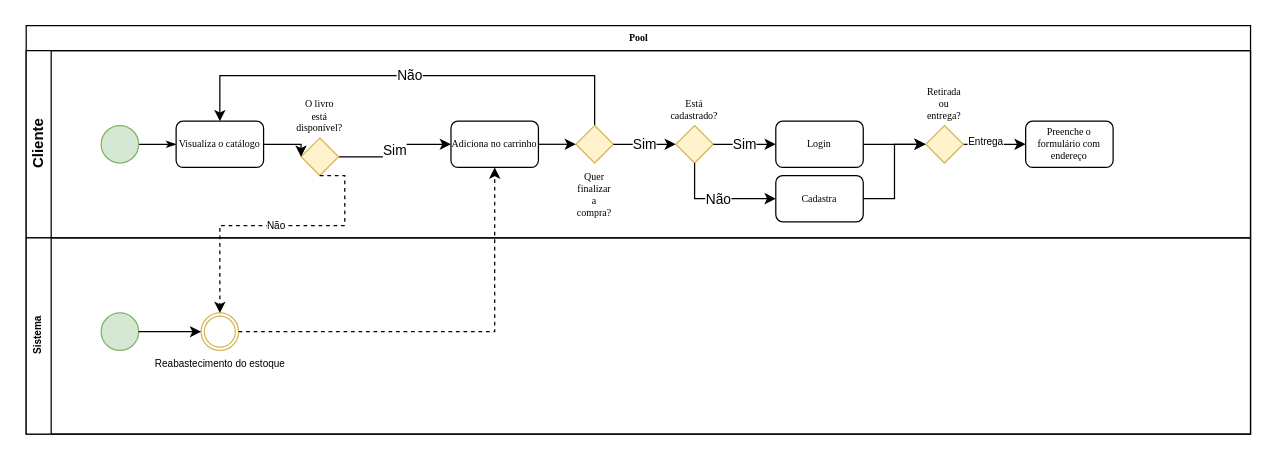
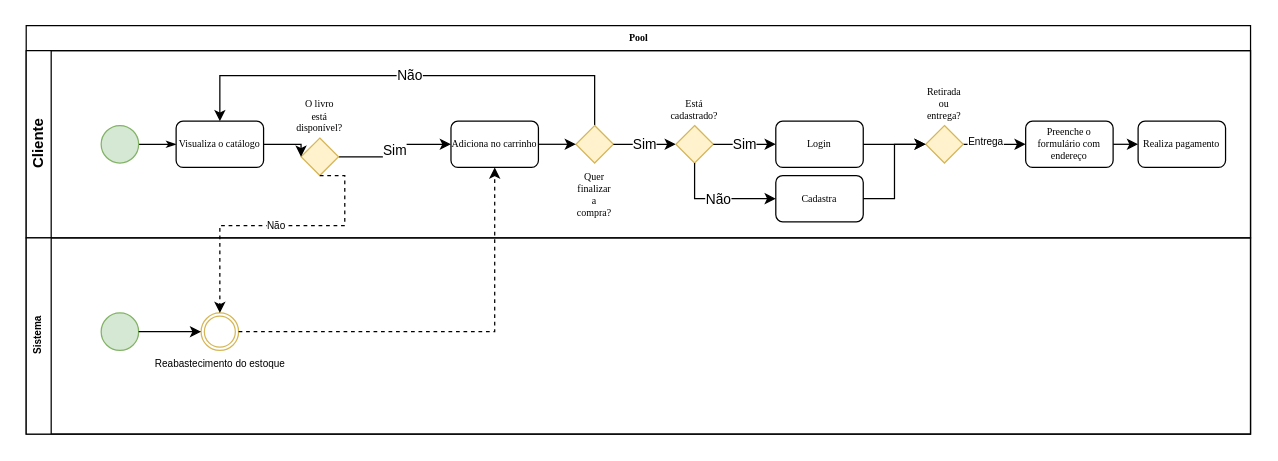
edge "Preenche o formulário com endereço" -> "Realiza pagamento": added
node "Realiza pagamento": added
